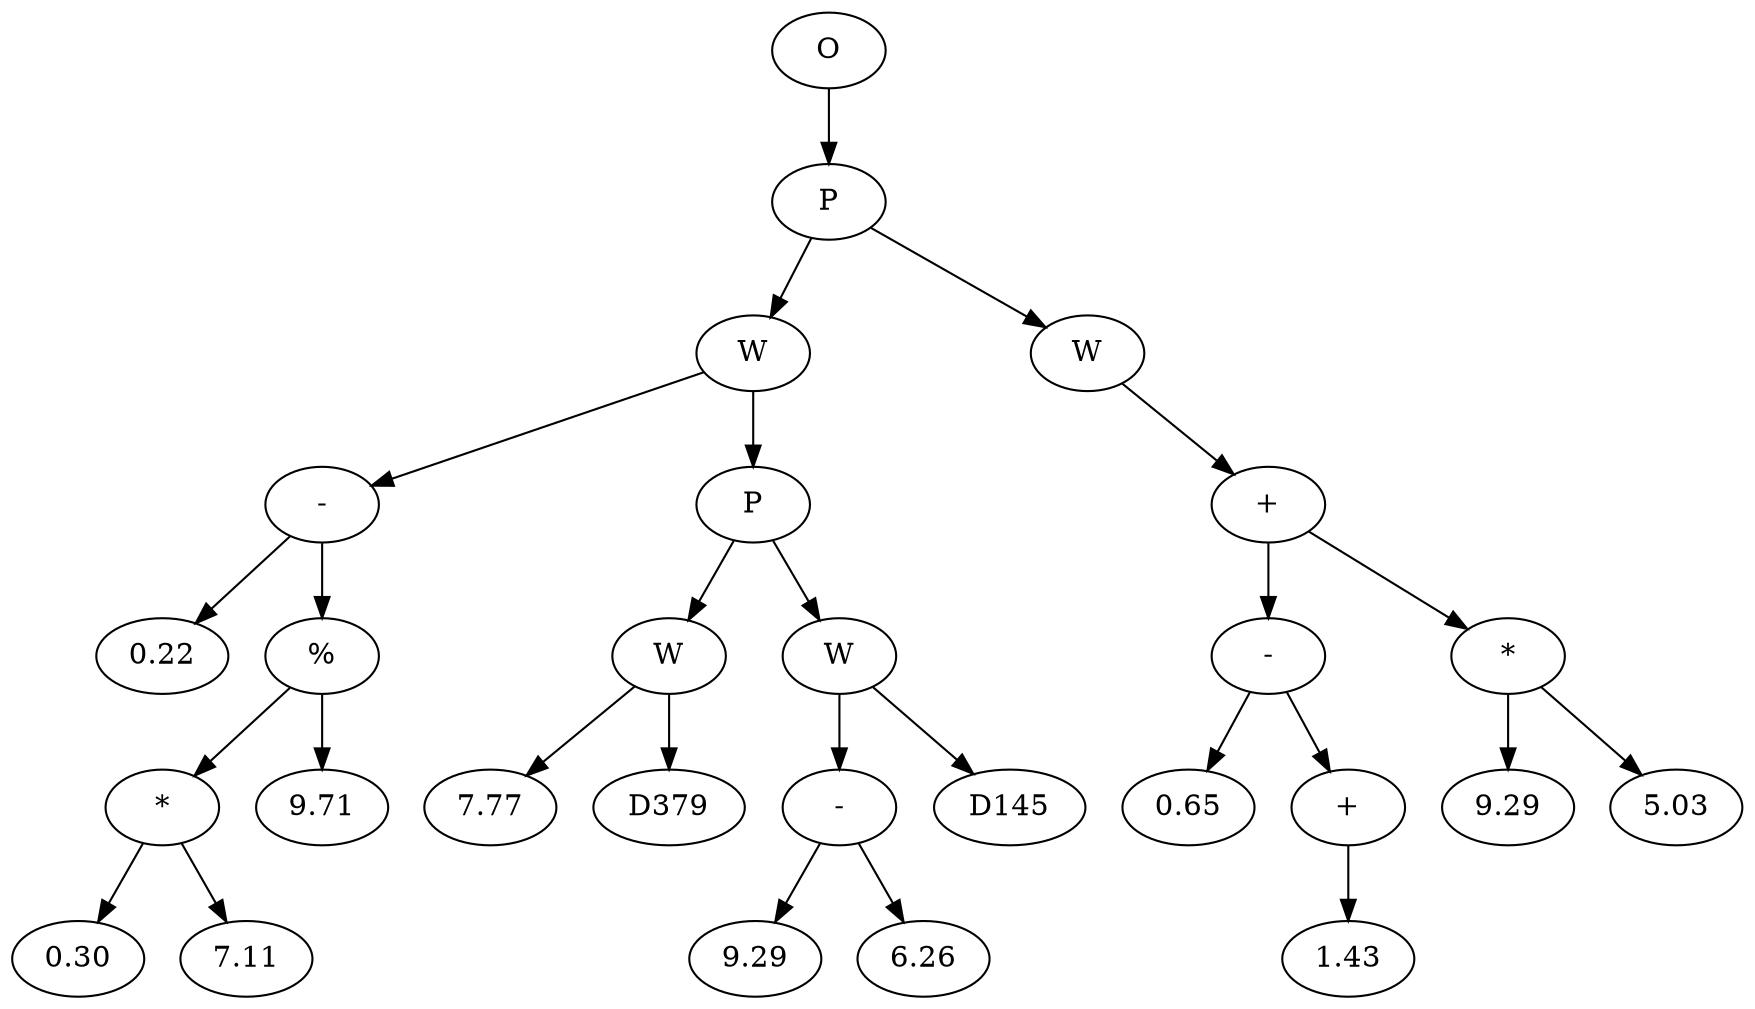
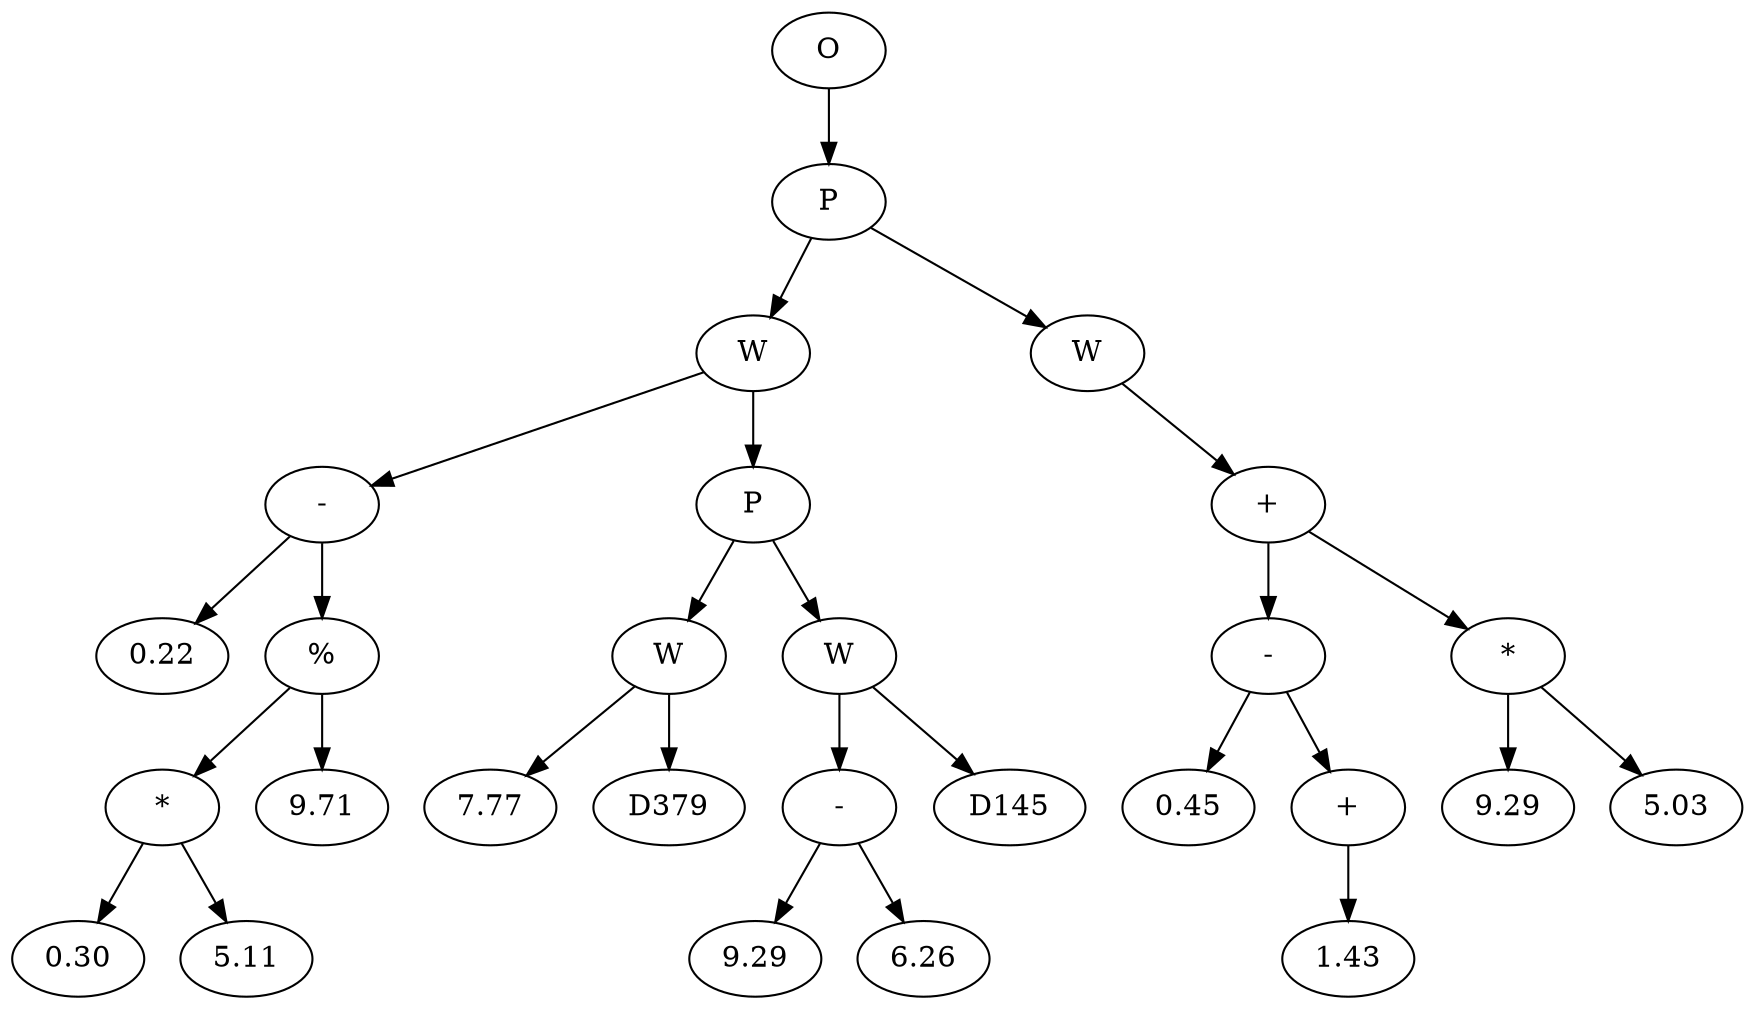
node "0.65": label "0.65" -> "0.45"
node "7.11": label "7.11" -> "5.11"
